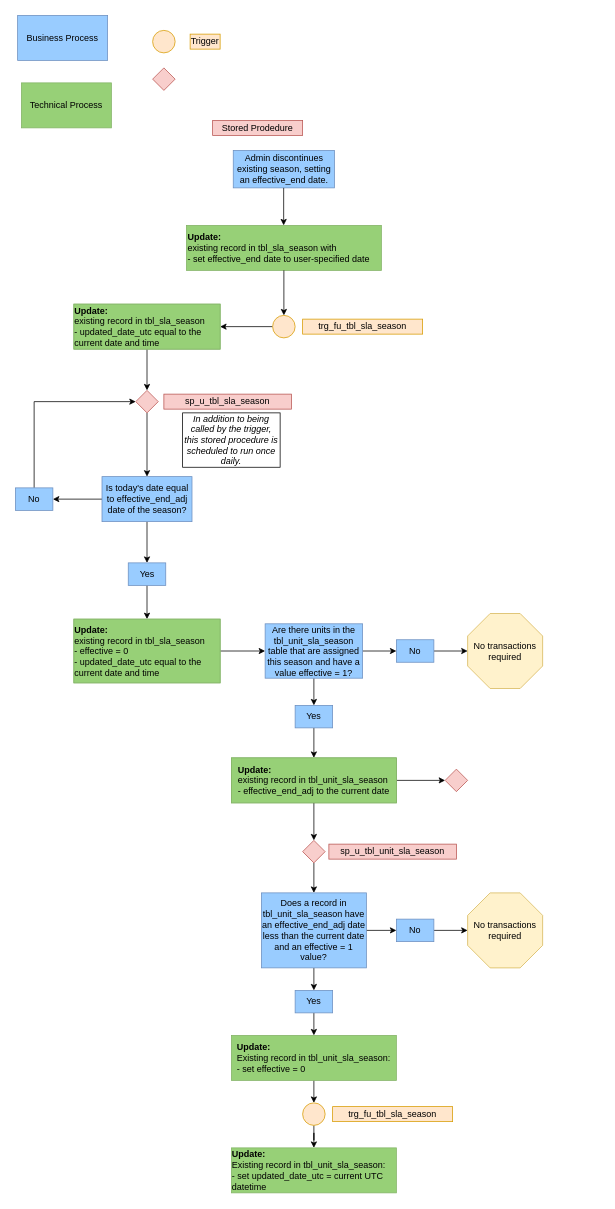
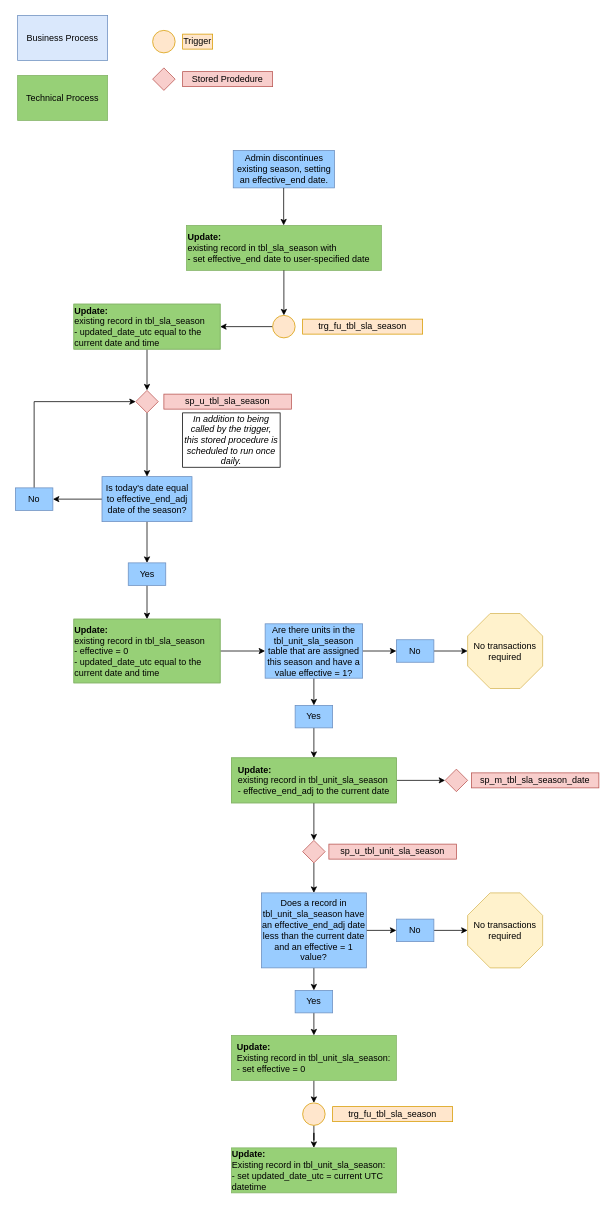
node "Business Process": fillcolor #99ccff -> #dae8fc
node "Trigger": moved (205, 42) -> (198, 42)
node "Technical Process": moved (66, 105) -> (63, 98)
node "Stored Prodedure": moved (258, 128) -> (228, 79)
node "sp_m_tbl_sla_season_date": added
